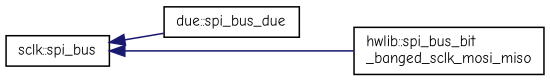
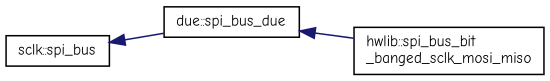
edge "hwlib::spi_bus_bit _banged_sclk_mosi_miso" -> "sclk::spi_bus": now "hwlib::spi_bus_bit _banged_sclk_mosi_miso" -> "due::spi_bus_due"
